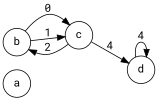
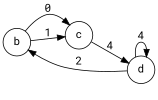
edge "c" -> "b": now "d" -> "b"
node "a": removed
